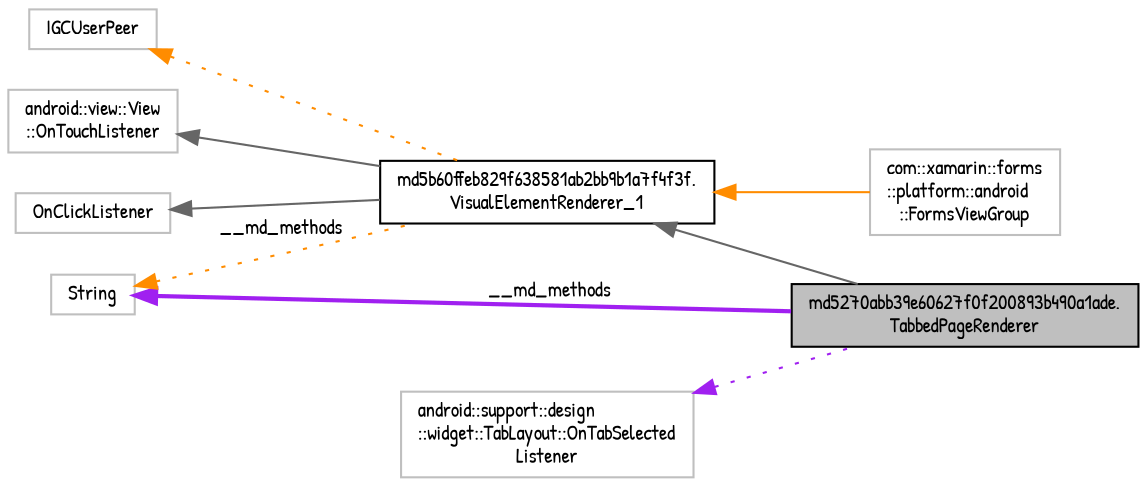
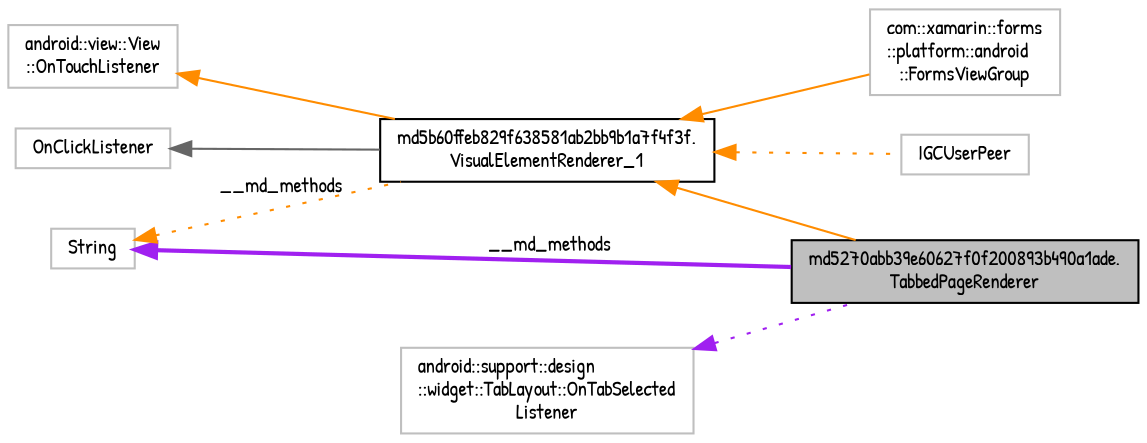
edge "md5b60ffeb829f638581ab2bb9b1a7f4f3f. VisualElementRenderer_1" -> "IGCUserPeer": reversed
edge "md5b60ffeb829f638581ab2bb9b1a7f4f3f. VisualElementRenderer_1" -> "android::view::View ::OnTouchListener": color gray40 -> darkorange
edge "md5270abb39e60627f0f200893b490a1ade. TabbedPageRenderer" -> "md5b60ffeb829f638581ab2bb9b1a7f4f3f. VisualElementRenderer_1": color gray40 -> darkorange
